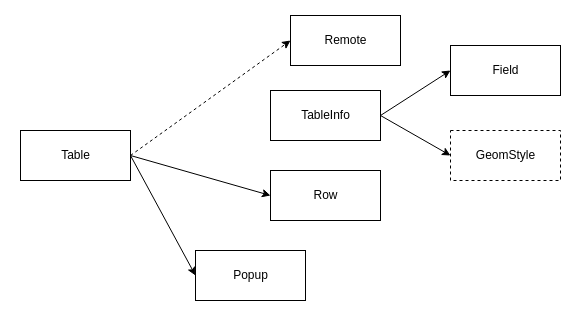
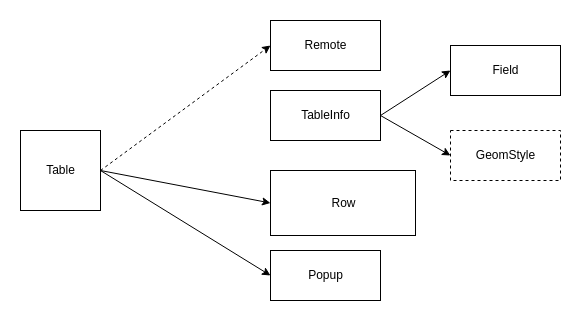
node "Remote": moved (346, 41) -> (326, 46)
node "Table": size 110x50 -> 80x80
node "Row": size 110x50 -> 145x65
node "Popup": moved (251, 276) -> (326, 276)
